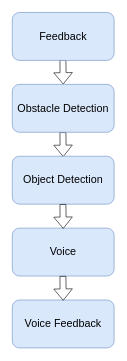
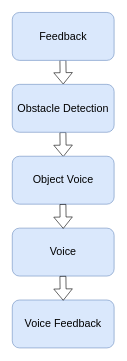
node "Object Detection": label "Object Detection" -> "Object Voice"
